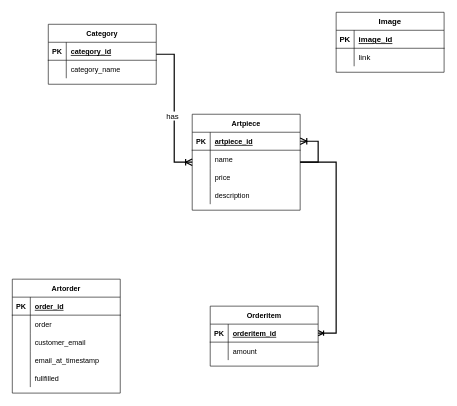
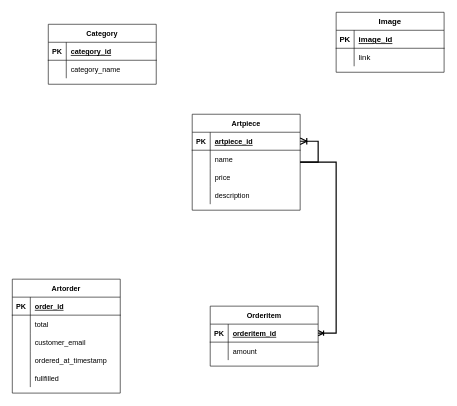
edge "Category" -> "Artpiece": removed, label "has"
node "order": label "order" -> "total"
node "email_at_timestamp": label "email_at_timestamp" -> "ordered_at_timestamp"
